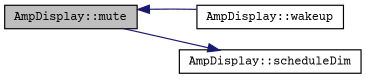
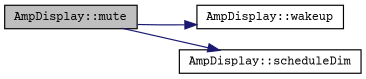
edge "AmpDisplay::wakeup" -> "AmpDisplay::mute": reversed
